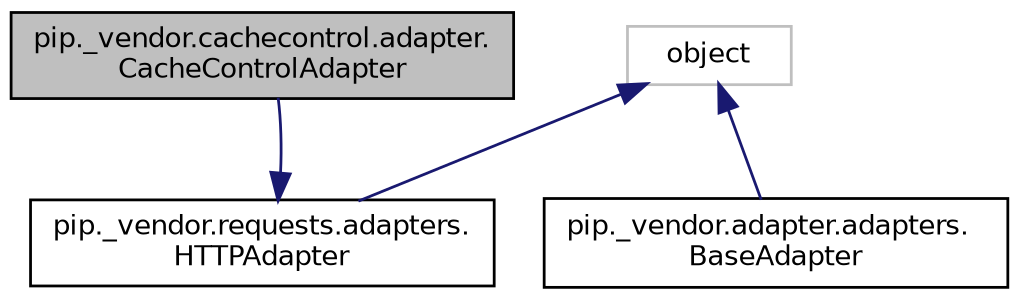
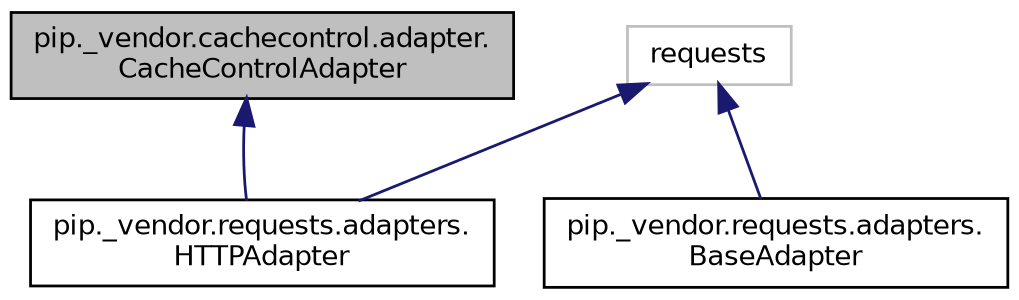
node "object": label "object" -> "requests"
edge "pip._vendor.cachecontrol.adapter. CacheControlAdapter" -> "pip._vendor.requests.adapters. HTTPAdapter": reversed
node "pip._vendor.adapter.adapters. BaseAdapter": label "pip._vendor.adapter.adapters. BaseAdapter" -> "pip._vendor.requests.adapters. BaseAdapter"
